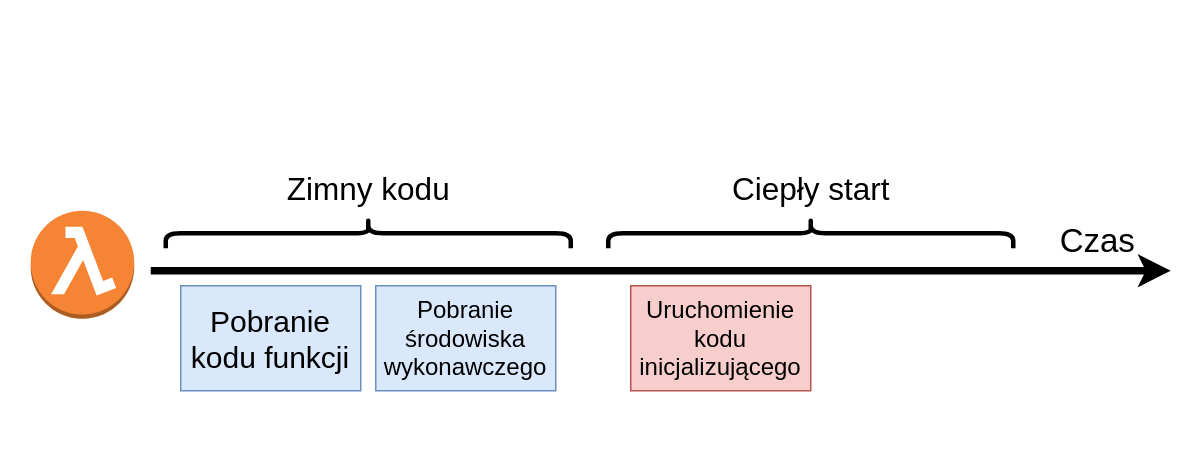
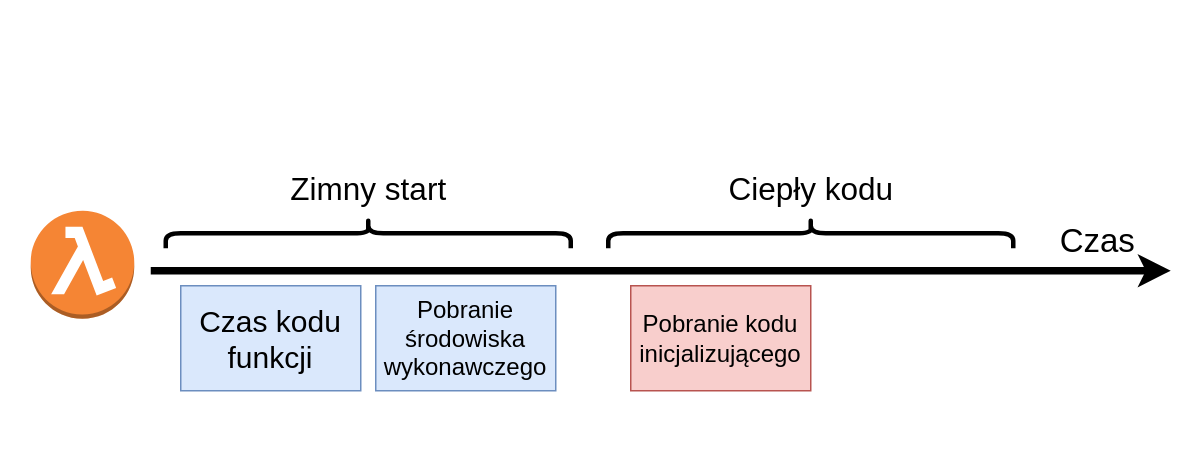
node "Zimny kodu": label "Zimny kodu" -> "Zimny start"
node "Ciepły start": label "Ciepły start" -> "Ciepły kodu"
node "Pobranie kodu funkcji": label "Pobranie kodu funkcji" -> "Czas kodu funkcji"
node "Uruchomienie kodu inicjalizującego": label "Uruchomienie kodu inicjalizującego" -> "Pobranie kodu inicjalizującego"
